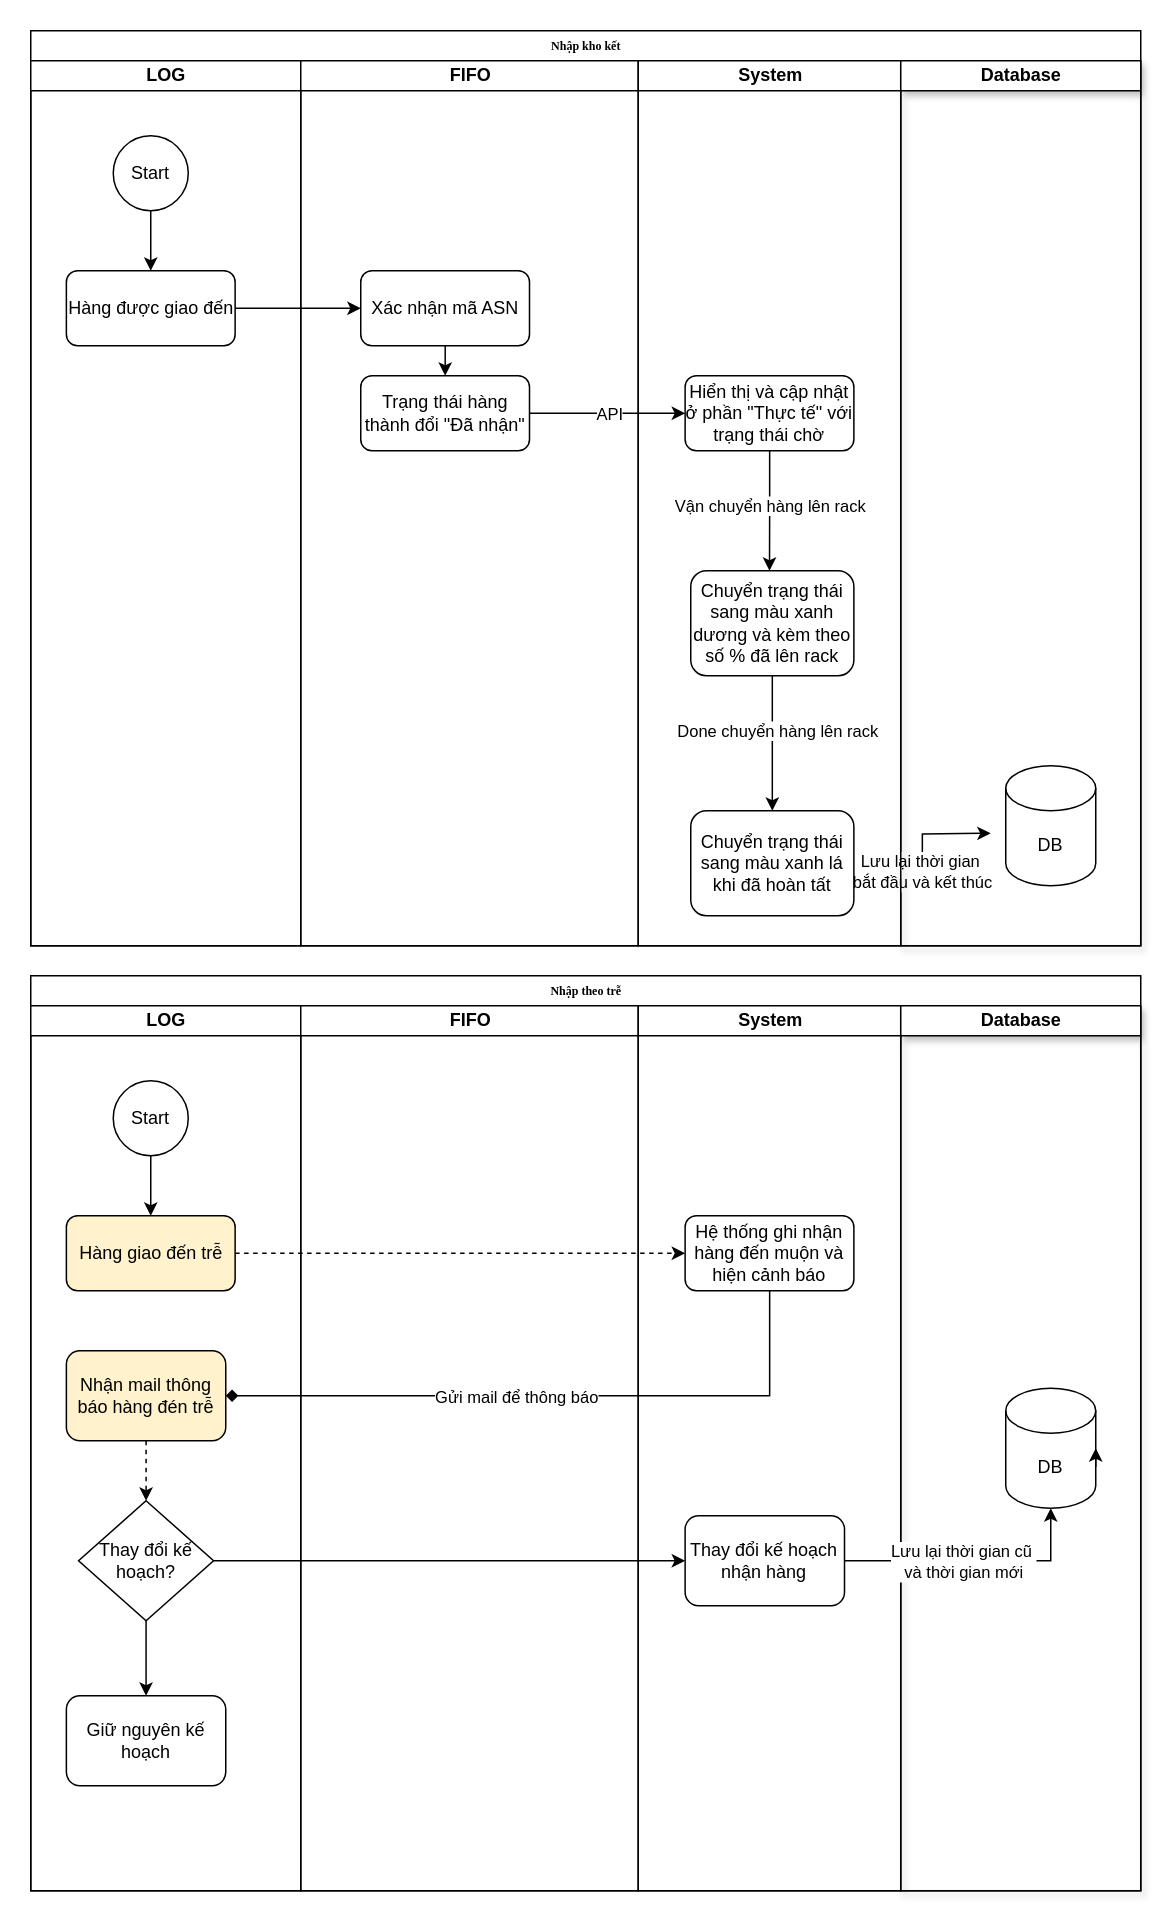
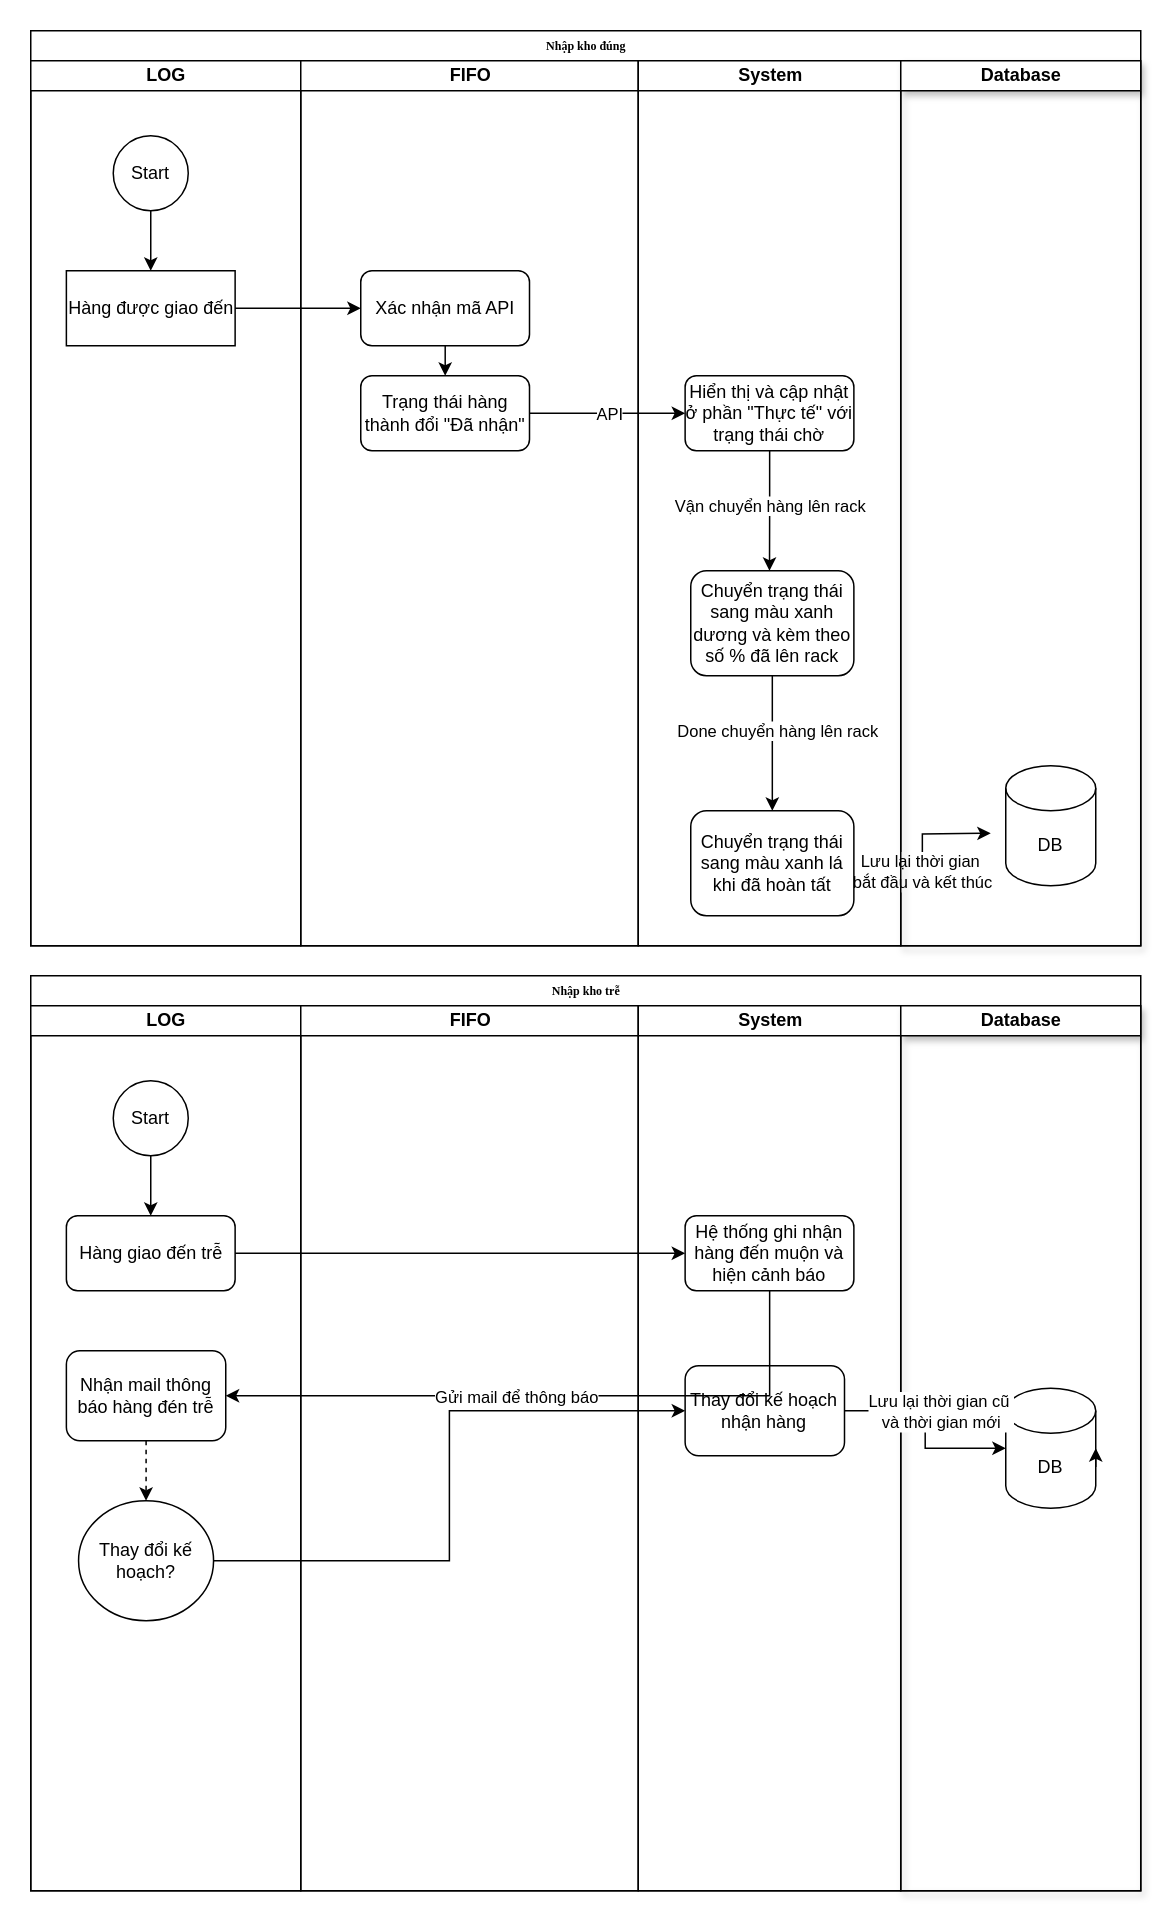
node "Nhập kho kết": label "Nhập kho kết" -> "Nhập kho đúng"
node "Hàng được giao đến": shape rounded rectangle -> rectangle
node "Xác nhận mã ASN": label "Xác nhận mã ASN" -> "Xác nhận mã API"
node "Nhập theo trễ": label "Nhập theo trễ" -> "Nhập kho trễ"
node "Hàng giao đến trễ": fillcolor #fff2cc -> #ffffff
edge "Hàng giao đến trễ" -> "Hệ thống ghi nhận hàng đến muộn và hiện cảnh báo": style dashed -> solid
node "Nhận mail thông báo hàng đén trễ": fillcolor #fff2cc -> #ffffff
edge "Hệ thống ghi nhận hàng đến muộn và hiện cảnh báo" -> "Nhận mail thông báo hàng đén trễ": arrowhead diamond -> classic
node "Thay đổi kế hoạch?": shape diamond -> ellipse
node "Thay đổi kế hoạch nhận hàng": moved (765, 1561) -> (765, 1411)
edge "Thay đổi kế hoạch?" -> "Giữ nguyên kế hoạch": removed
node "Giữ nguyên kế hoạch": removed
